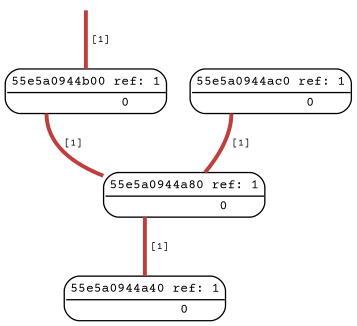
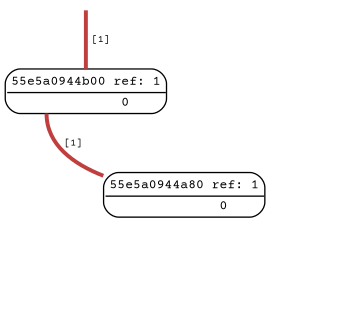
node "55e5a0944ac0 ref: 1": removed
node "55e5a0944a40 ref: 1": removed
